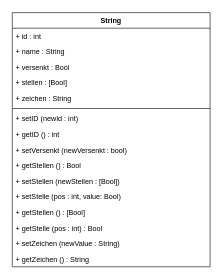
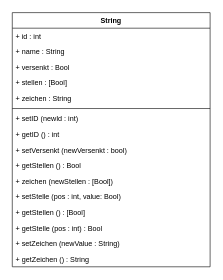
node "+ setStellen (newStellen : [Bool])": label "+ setStellen (newStellen : [Bool])" -> "+ zeichen (newStellen : [Bool])"
